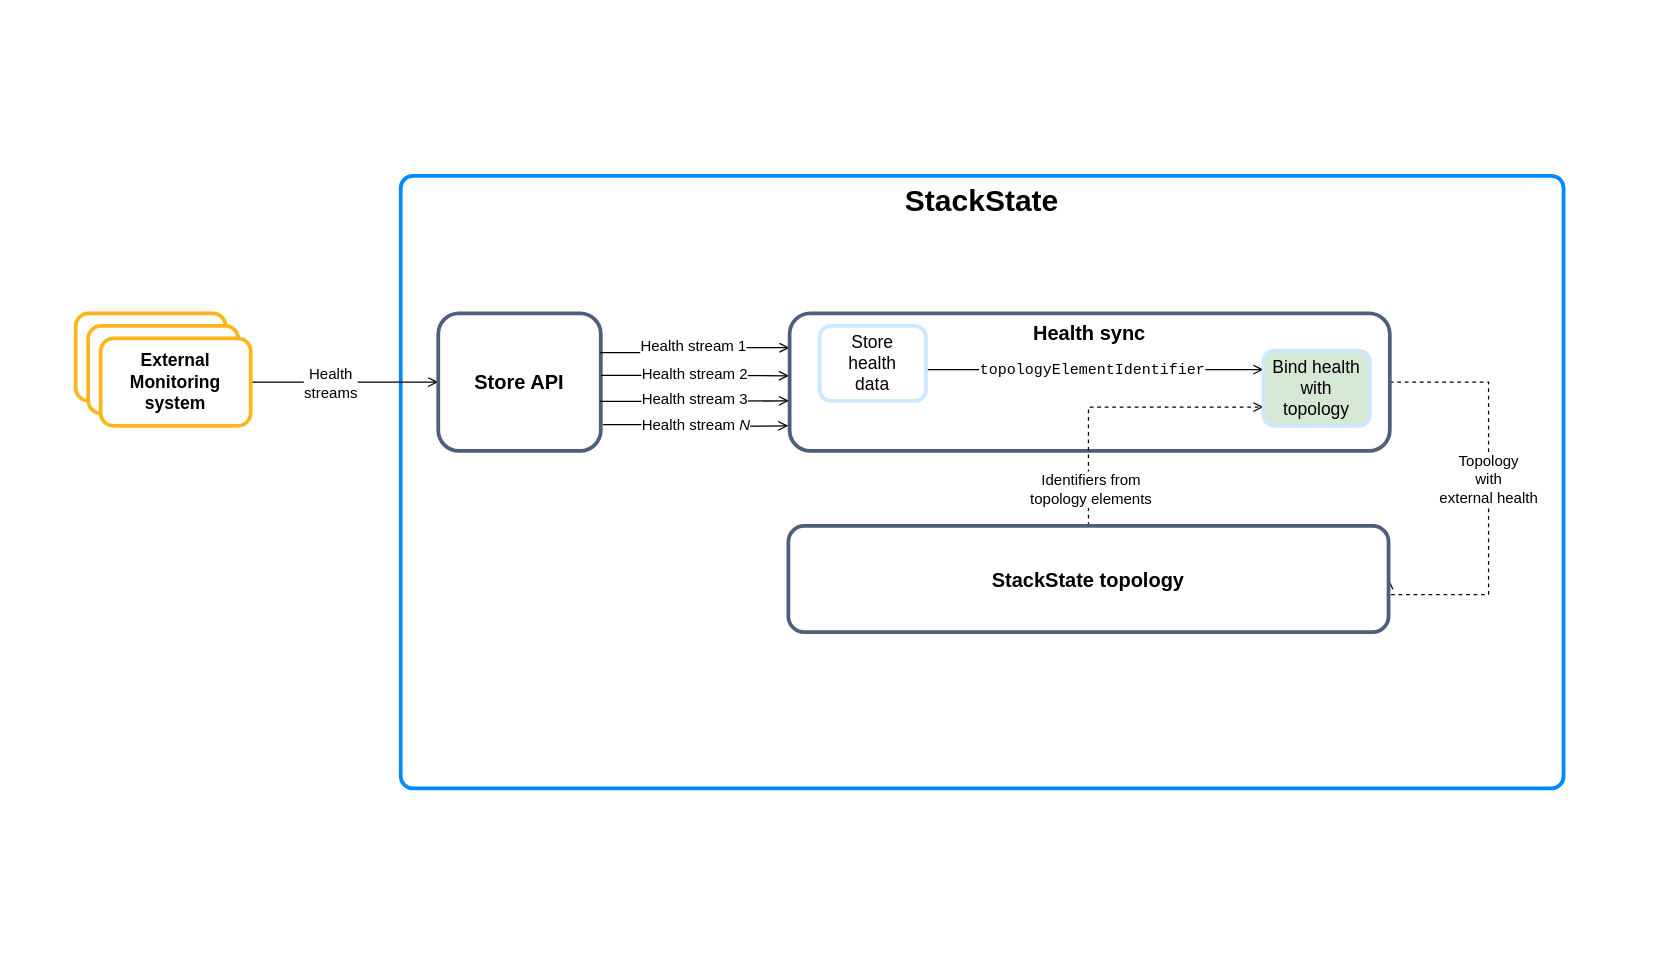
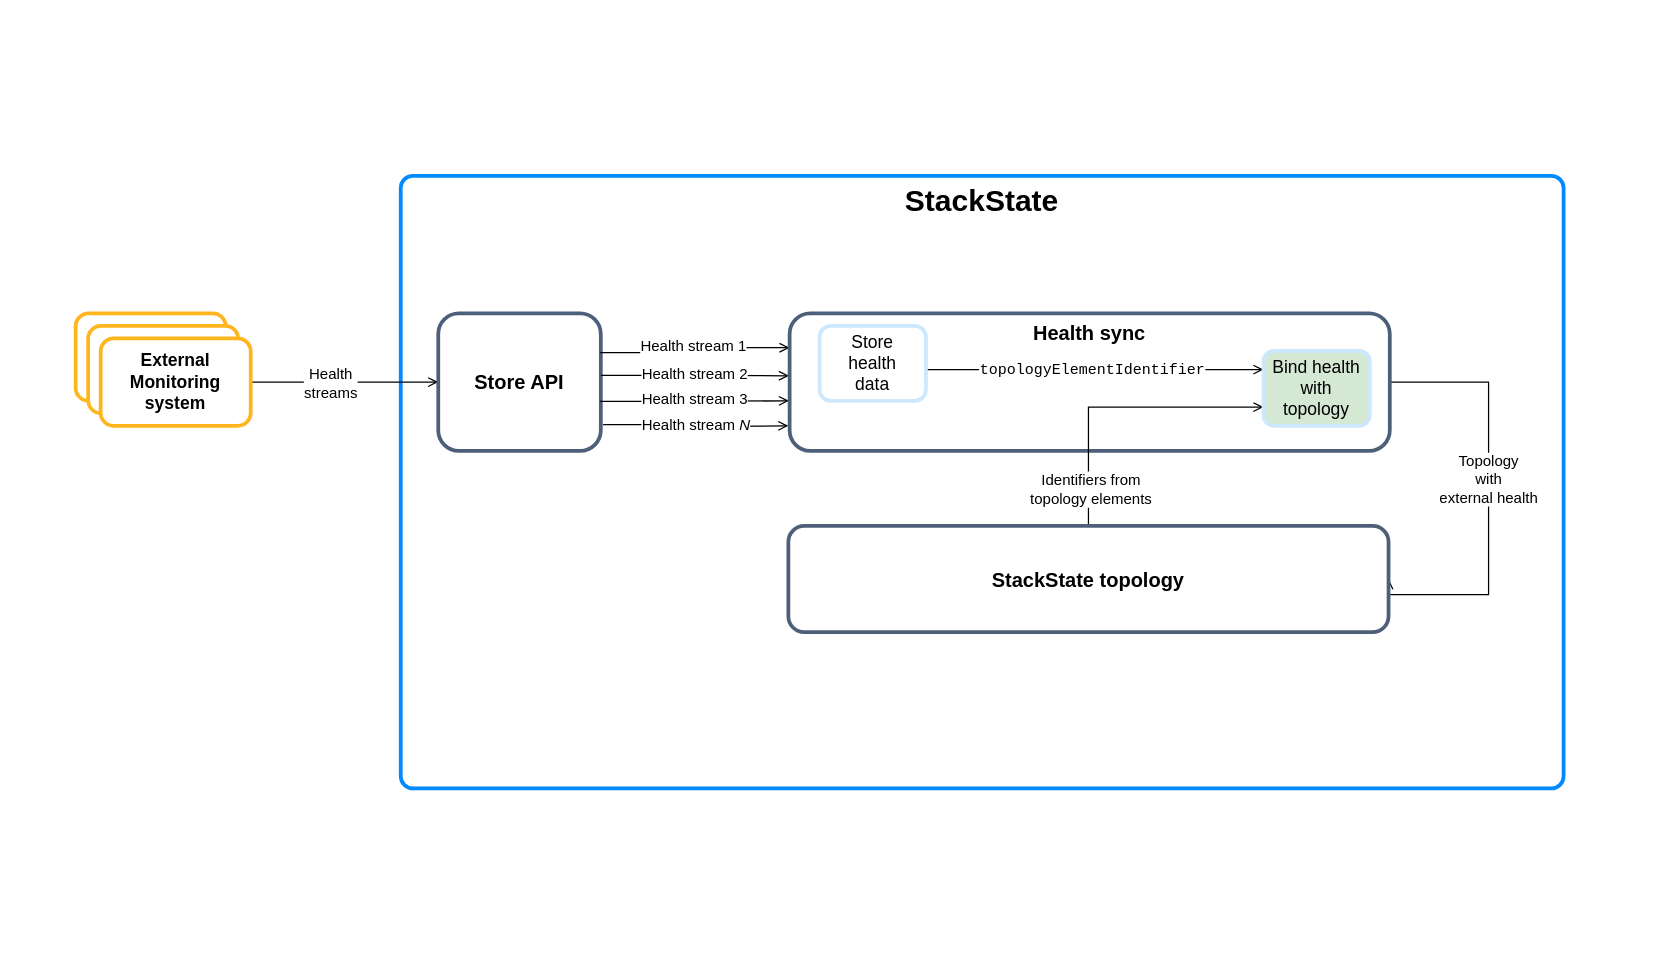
edge "StackState topology" -> "Bind health with topology": style dashed -> solid
edge "Health sync" -> "StackState topology": style dashed -> solid
